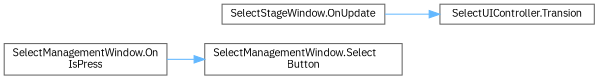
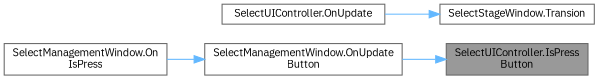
node "SelectStageWindow.OnUpdate": label "SelectStageWindow.OnUpdate" -> "SelectUIController.OnUpdate"
node "SelectUIController.Transion": label "SelectUIController.Transion" -> "SelectStageWindow.Transion"
node "SelectManagementWindow.Select Button": label "SelectManagementWindow.Select Button" -> "SelectManagementWindow.OnUpdate Button"
node "SelectUIController.IsPress Button": added
